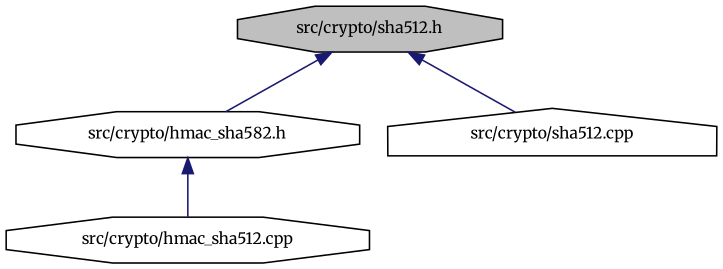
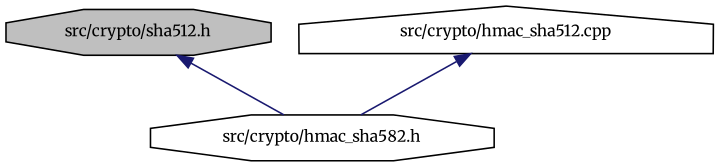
node "src/crypto/sha512.cpp": removed
edge "src/crypto/hmac_sha512.cpp" -> "src/crypto/hmac_sha582.h": reversed
node "src/crypto/hmac_sha512.cpp": shape octagon -> house
